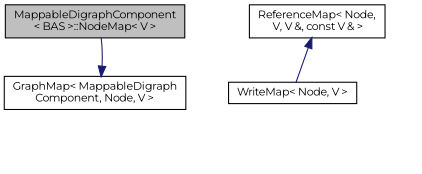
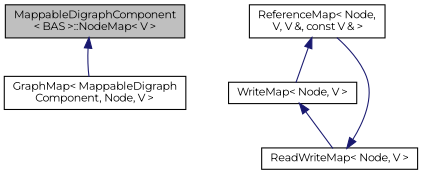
edge "MappableDigraphComponent < BAS >::NodeMap< V >" -> "GraphMap< MappableDigraph Component, Node, V >": reversed
node "ReadWriteMap< Node, V >": added
